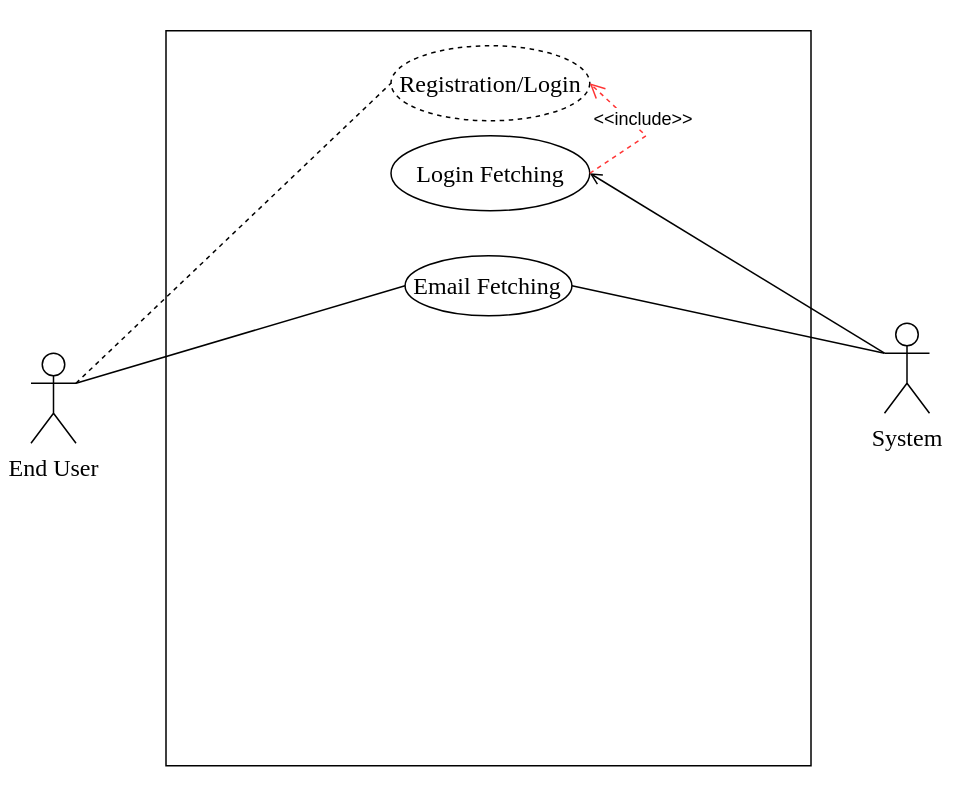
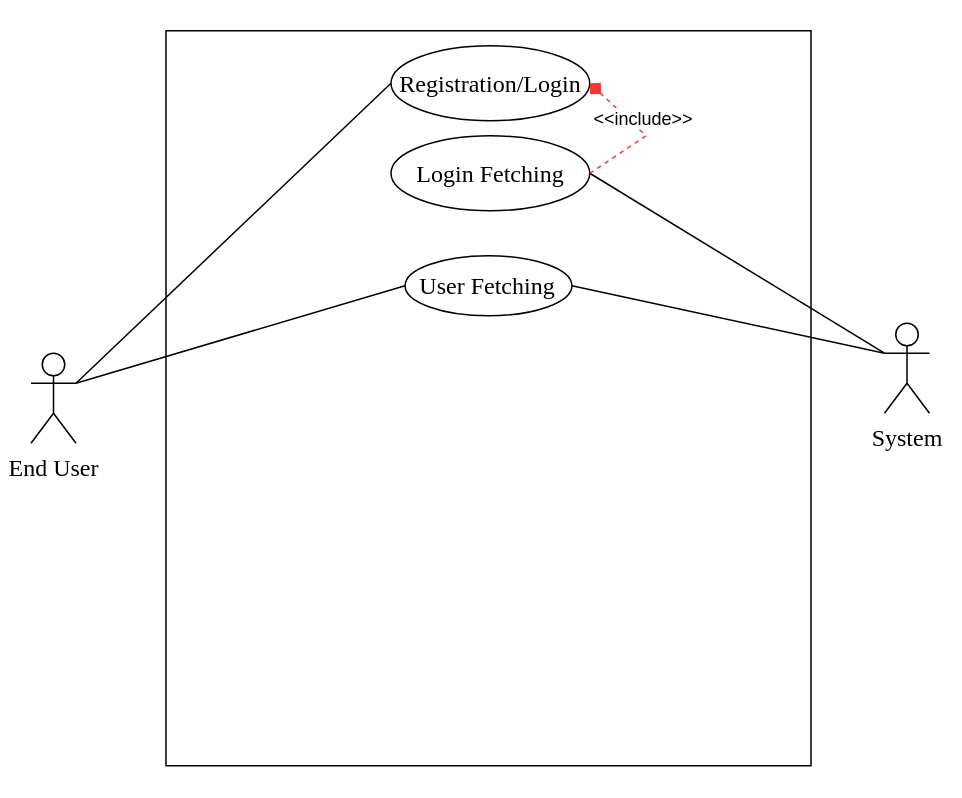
node "Registration/Login": style dashed -> solid
edge "Login Fetching" -> "Registration/Login": arrowhead open -> diamond
edge "System" -> "Login Fetching": arrowhead open -> none
edge "Registration/Login" -- "End User": style dashed -> solid
node "Email Fetching": label "Email Fetching" -> "User Fetching"
